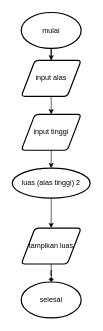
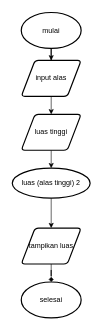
node "input tinggi": label "input tinggi" -> "luas tinggi"
